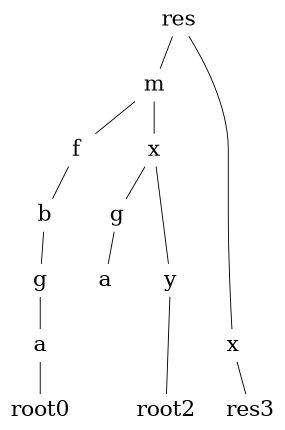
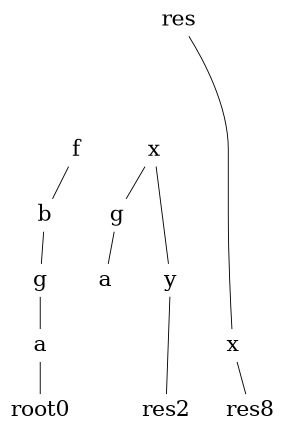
node "m": removed
node "root2": label "root2" -> "res2"
node "res3": label "res3" -> "res8"
